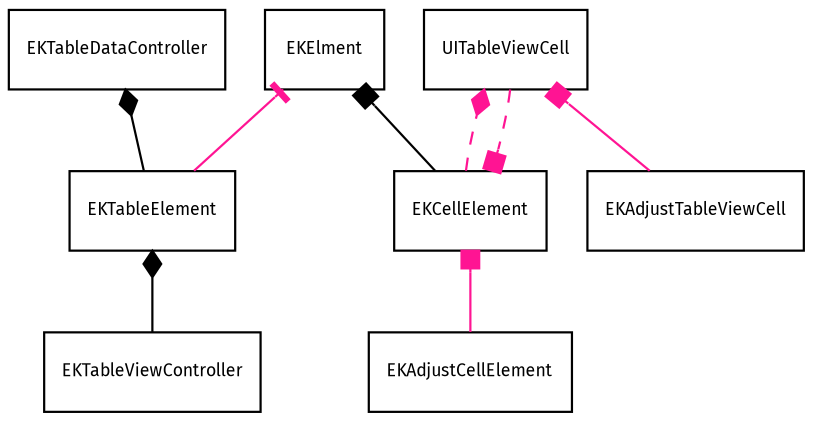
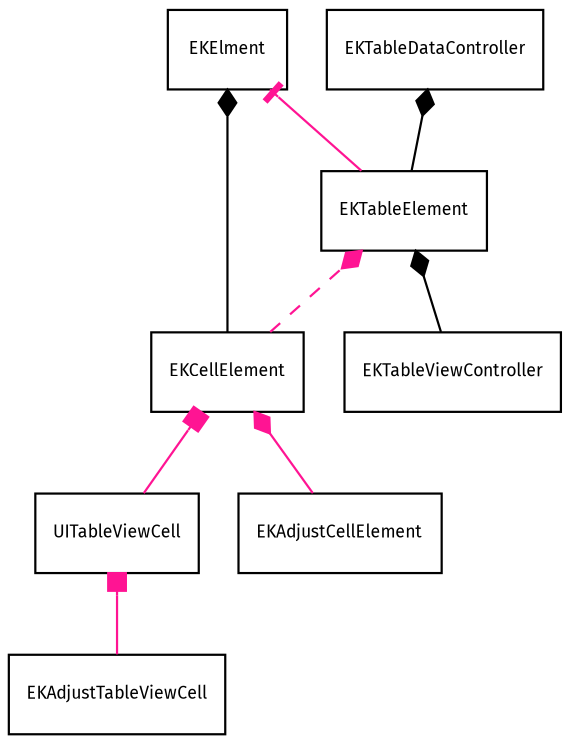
edge "UITableViewCell" -> "EKCellElement": style dashed -> solid
edge "EKCellElement" -> "EKElment": arrowhead box -> diamond
edge "EKCellElement" -> "UITableViewCell": now "EKCellElement" -> "EKTableElement"
edge "EKAdjustCellElement" -> "EKCellElement": arrowhead box -> diamond
